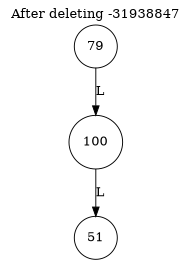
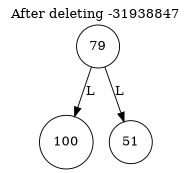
edge "100" -> "51": now "79" -> "51"
